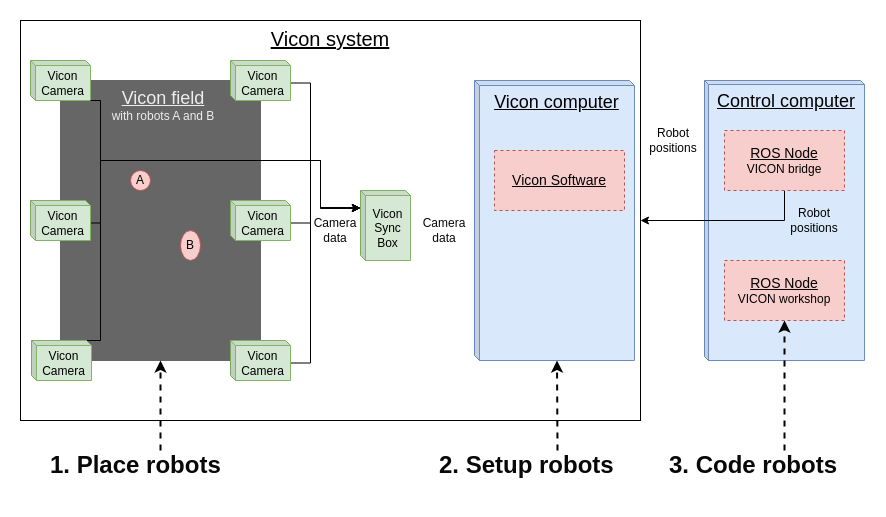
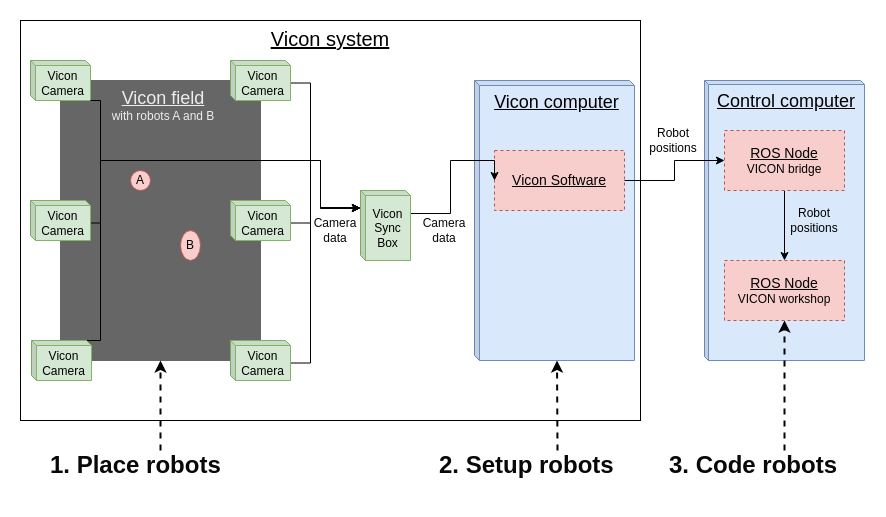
edge "Vicon Software" -> "ROS Node VICON bridge": added
edge "Vicon Sync Box" -> "Vicon Software": added
edge "ROS Node VICON bridge" -> "Vicon system": now "ROS Node VICON bridge" -> "ROS Node VICON workshop"
